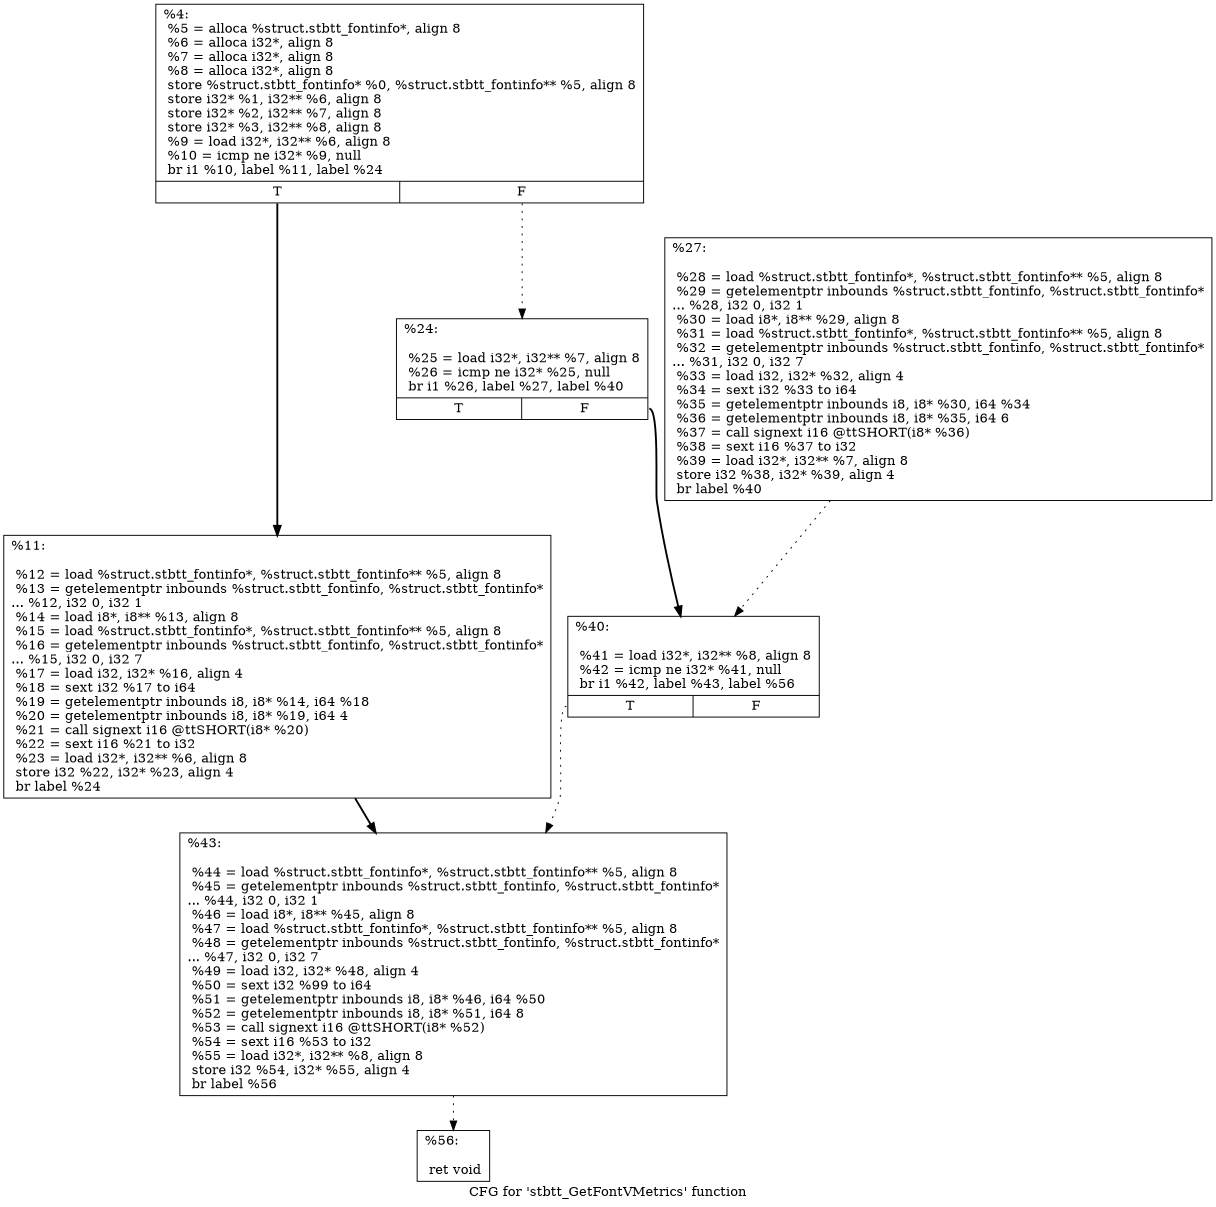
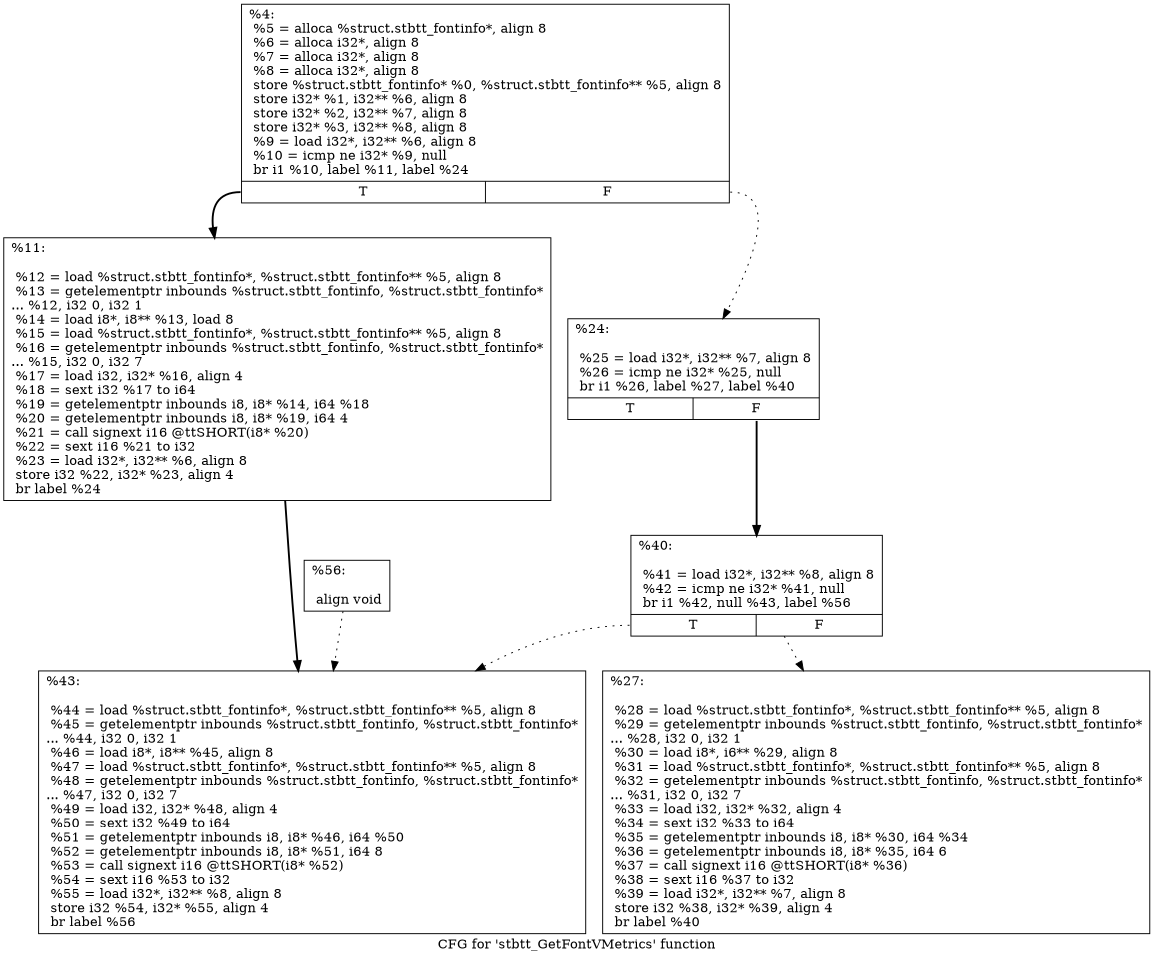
node "%27:": text "%30 = load i8*, i8** %29, align 8" -> "%30 = load i8*, i6** %29, align 8"
edge "%27:" -> "%40:": reversed
node "%11:": text "%14 = load i8*, i8** %13, align 8" -> "%14 = load i8*, i8** %13, load 8"
node "%40:": text "br i1 %42, label %43, label %56" -> "br i1 %42, null %43, label %56"
node "%43:": text "%50 = sext i32 %99 to i64" -> "%50 = sext i32 %49 to i64"
edge "%43:" -> "%56:": reversed
node "%56:": text "ret void" -> "align void"
